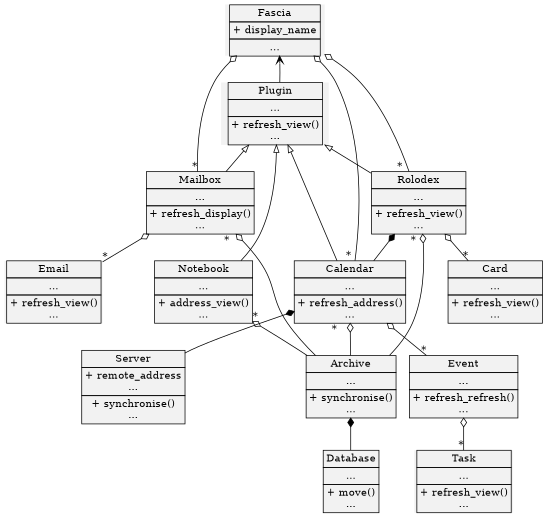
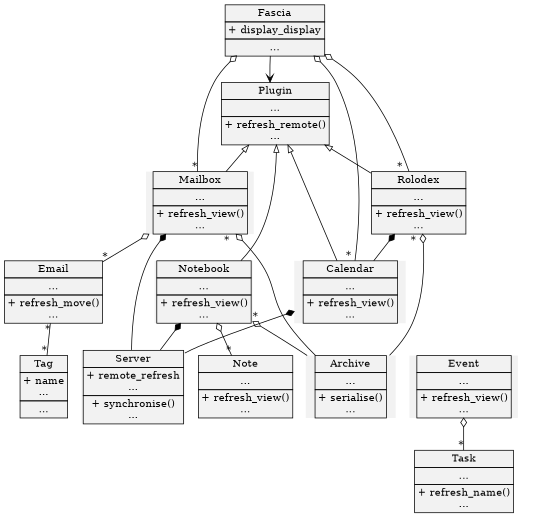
node "Fascia": text "+ display_name" -> "+ display_display"
edge "Plugin" -> "Fascia": reversed
node "Plugin": text "+ refresh_view()" -> "+ refresh_remote()"
node "Mailbox": text "+ refresh_display()" -> "+ refresh_view()"
node "Card": removed
edge "Server" -> "Mailbox": added
node "Email": text "+ refresh_view()" -> "+ refresh_move()"
node "Notebook": text "+ address_view()" -> "+ refresh_view()"
node "Calendar": text "+ refresh_address()" -> "+ refresh_view()"
edge "Server" -> "Notebook": added
edge "Event" -> "Calendar": removed
edge "Archive" -> "Calendar": removed
node "Server": text "+ remote_address" -> "+ remote_refresh"
node "Tag": added
node "Note": added
node "Archive": text "+ synchronise()" -> "+ serialise()"
node "Event": text "+ refresh_refresh()" -> "+ refresh_view()"
node "Database": removed
node "Task": text "+ refresh_view()" -> "+ refresh_name()"
